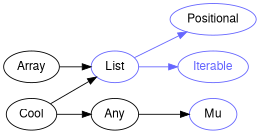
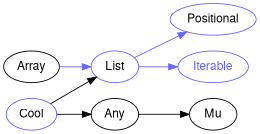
edge "Array" -> "List": color #000000 -> #6666ff
node "Cool": color #000000 -> #6666ff
node "Mu": color #6666ff -> #000000
